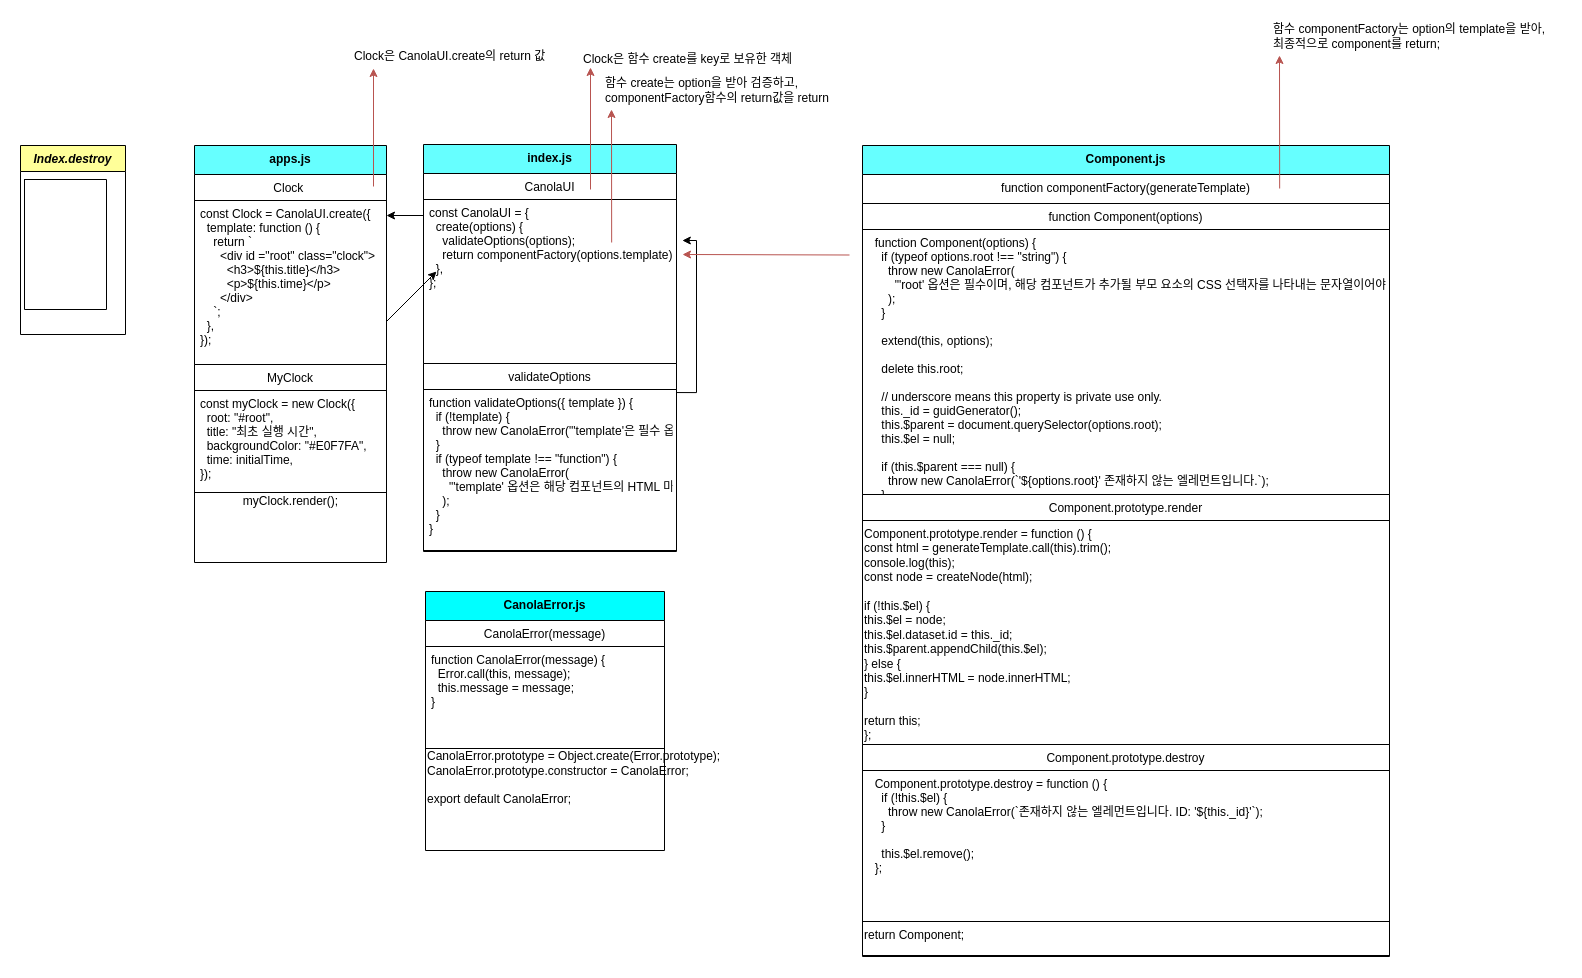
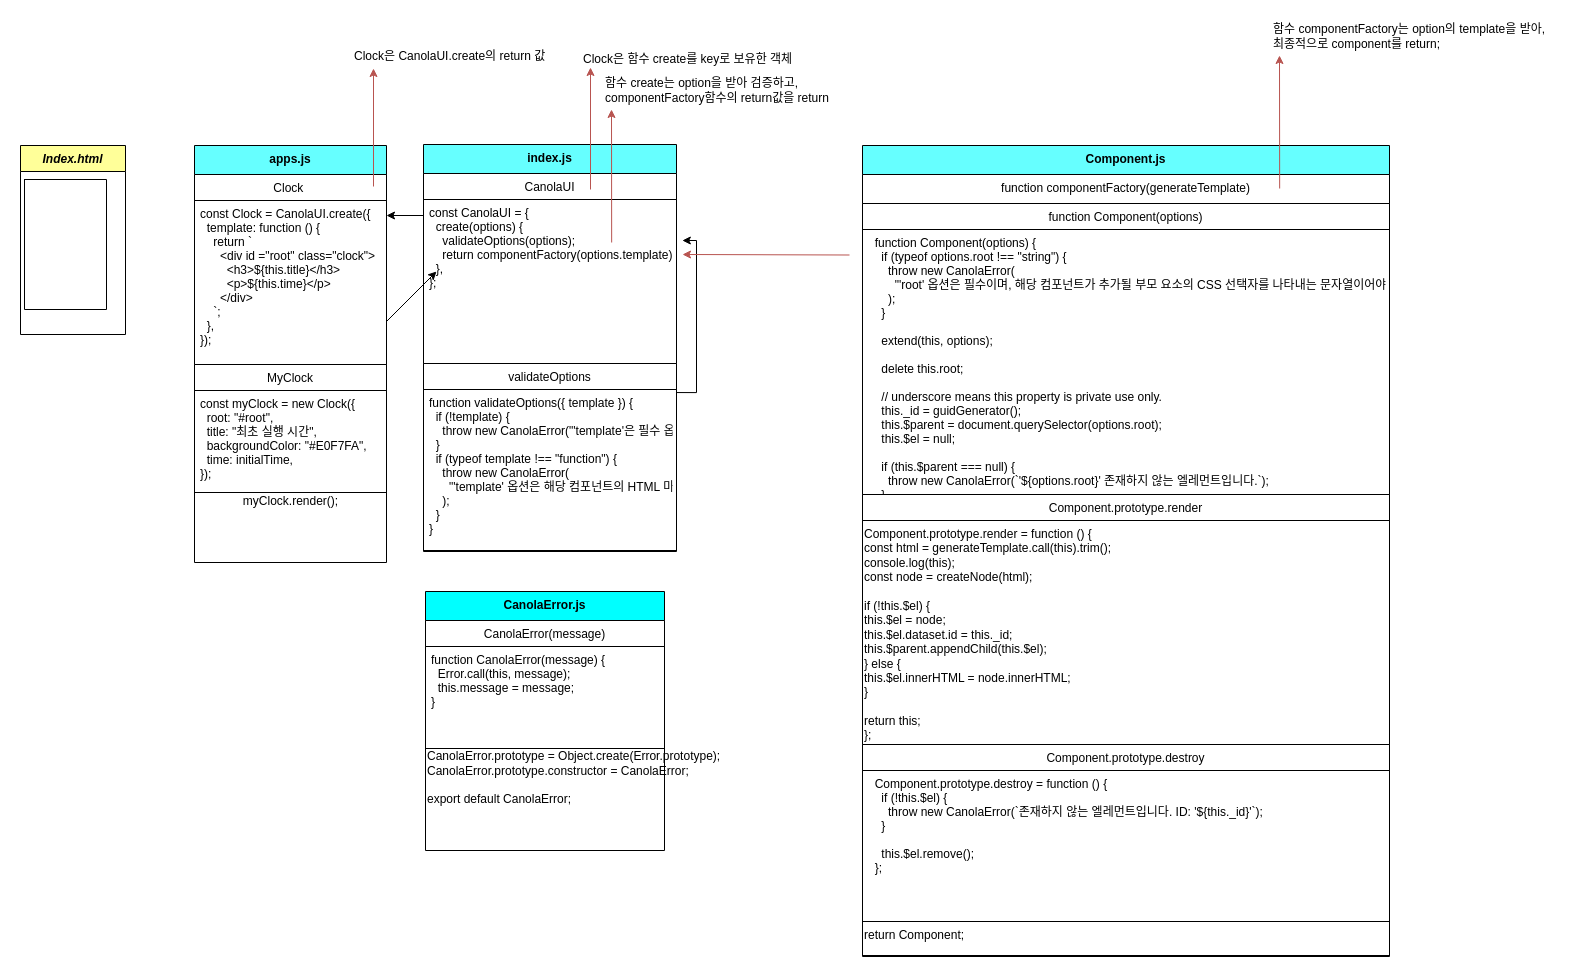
node "Index.destroy": label "Index.destroy" -> "Index.html"
